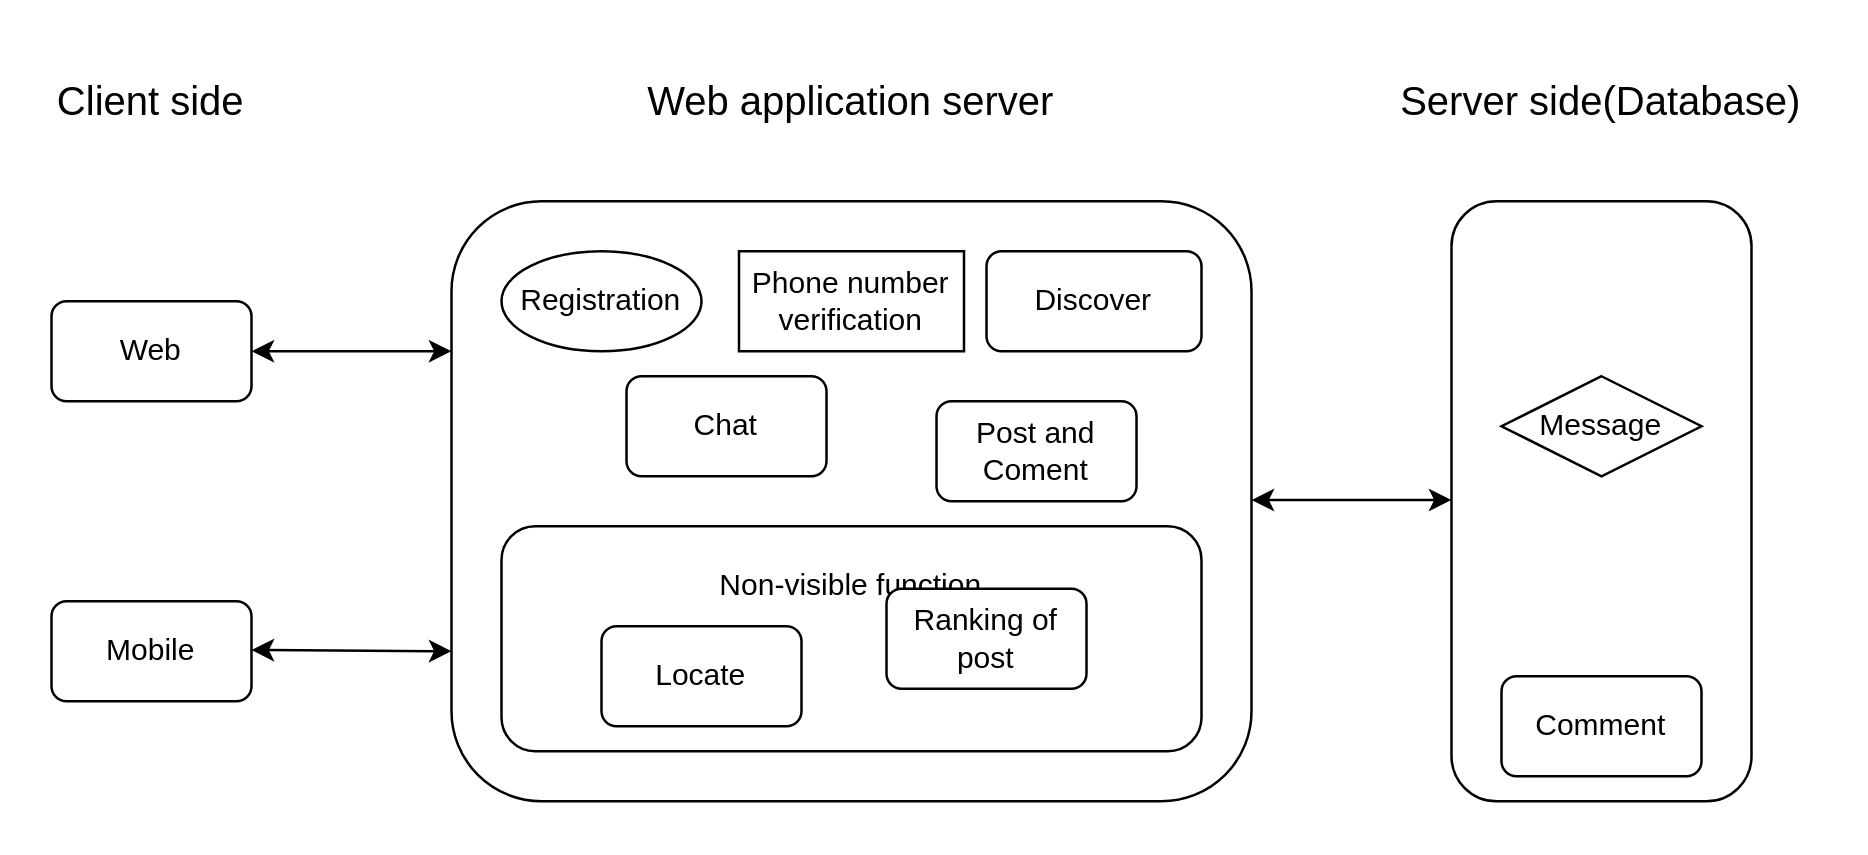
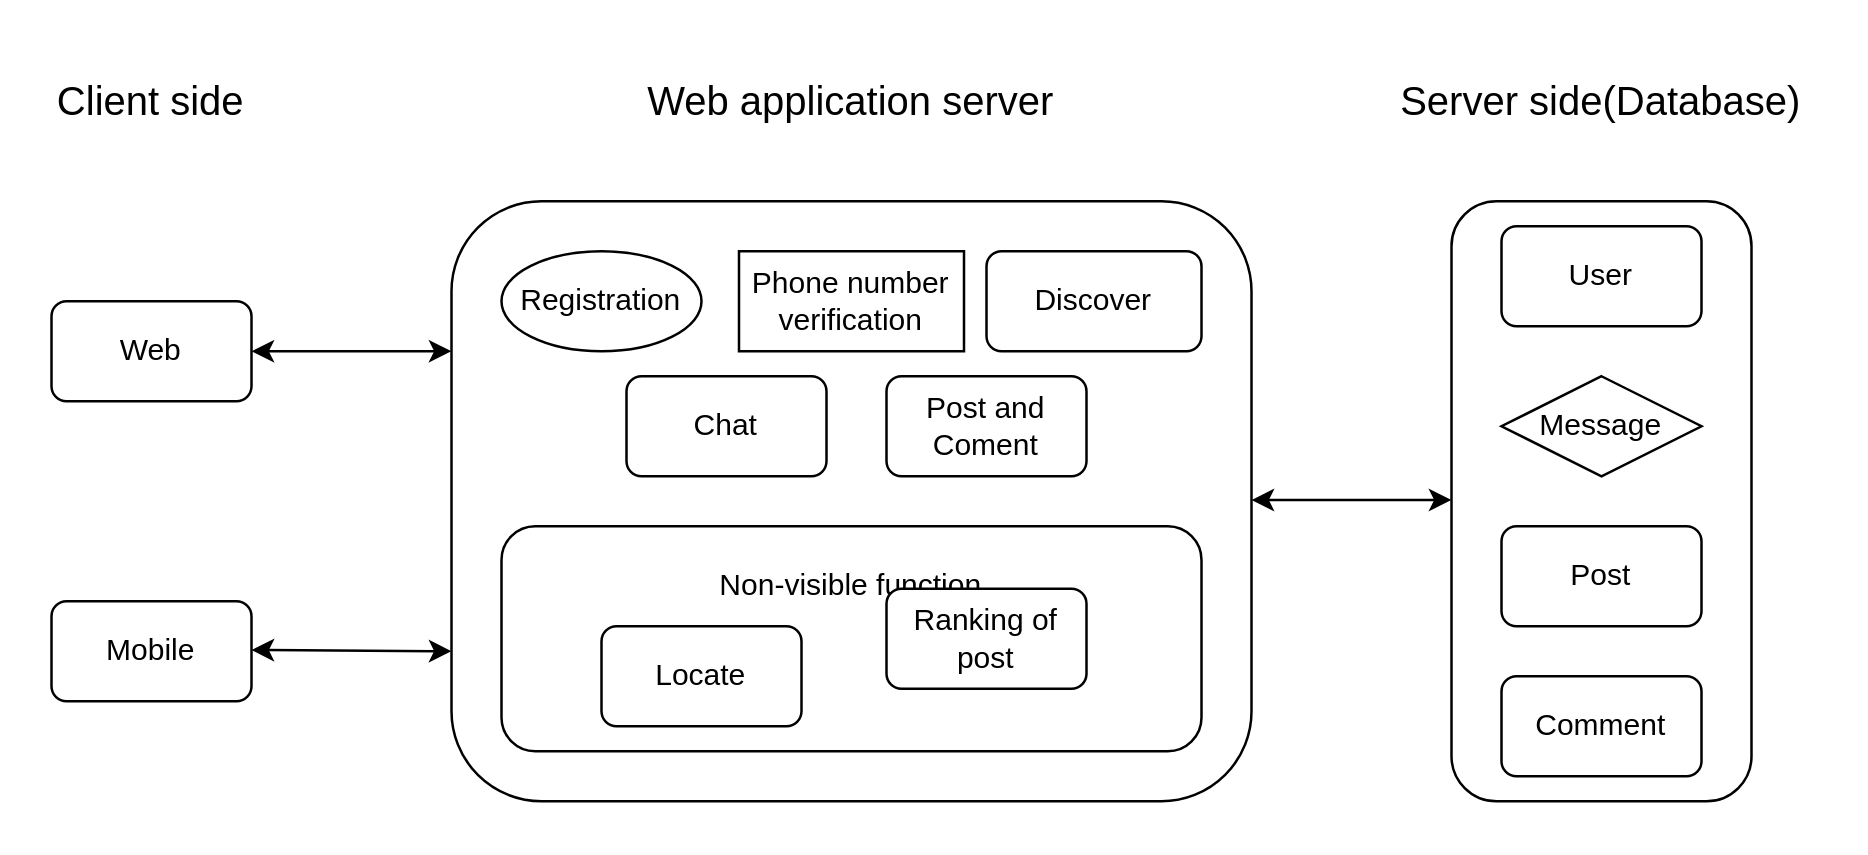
node "User": added
node "Post and Coment": moved (1036, 451) -> (986, 426)
node "Post": added
